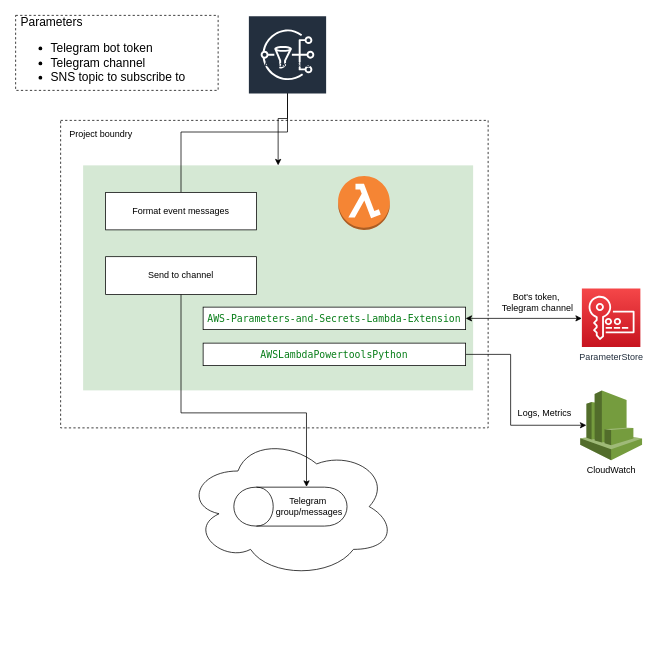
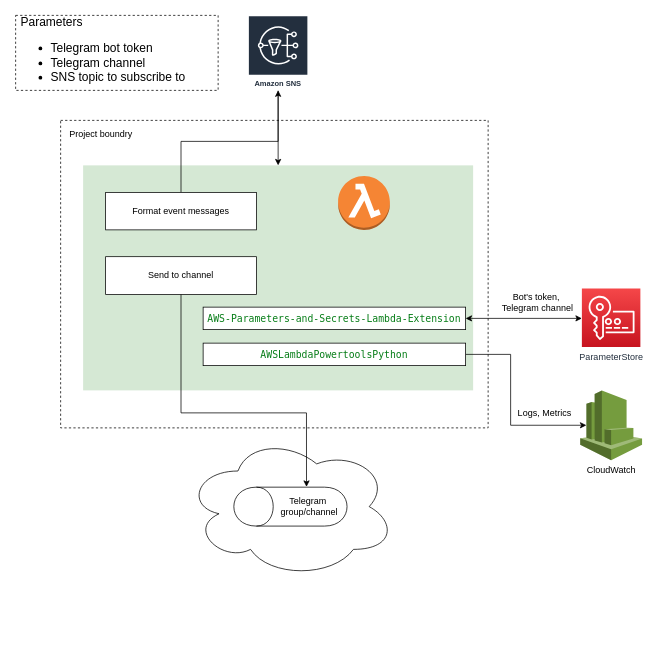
node "Amazon SNS": size 79x56 -> 60x75
node "Telegram group/messages": label "Telegram group/messages" -> "Telegram group/channel"
